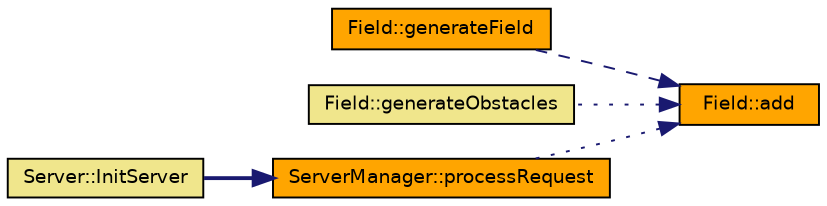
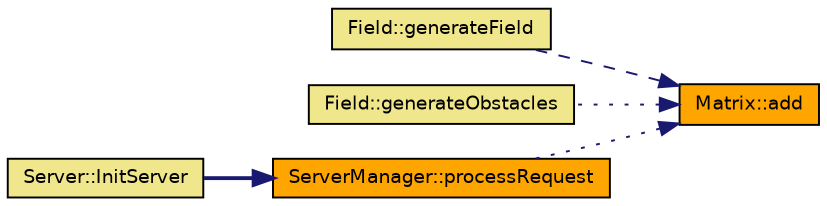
node "Field::generateField": fillcolor orange -> khaki
node "Field::add": label "Field::add" -> "Matrix::add"
